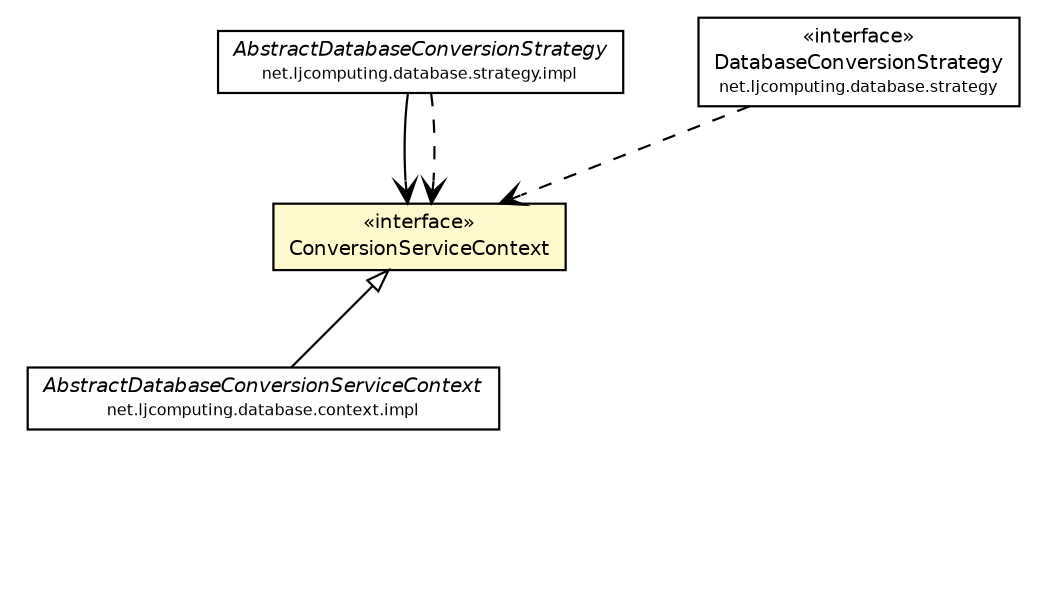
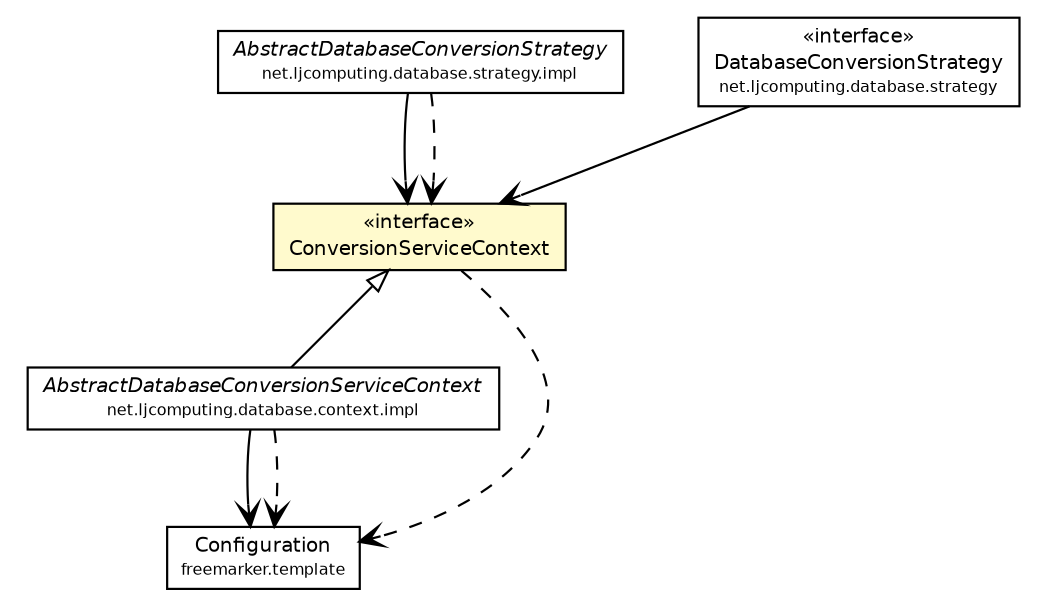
edge "DatabaseConversionStrategy" -> "ConversionServiceContext": style dashed -> solid
node "Configuration": added
